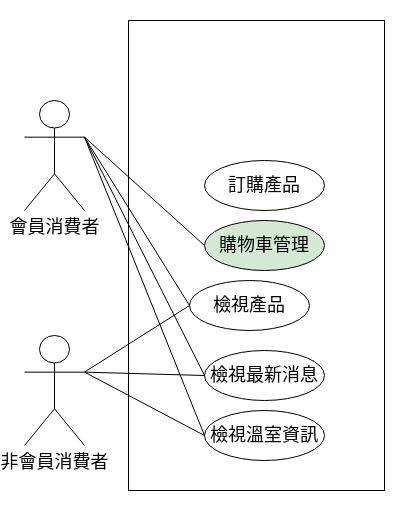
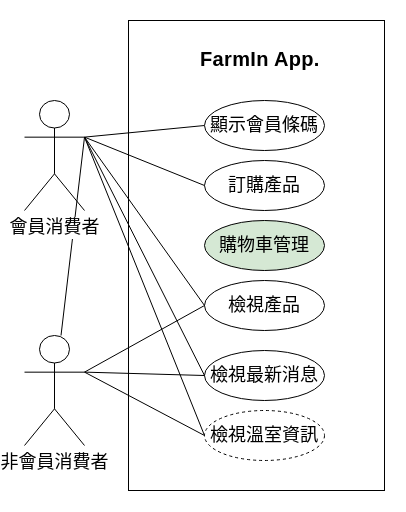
node "FarmIn App.": added
node "顯示會員條碼": added
edge "顯示會員條碼" -- "會員消費者": added
edge "會員消費者" -- "訂購產品": added
edge "會員消費者" -- "購物車管理": now "會員消費者" -- "非會員消費者"
node "檢視產品": moved (250, 306) -> (265, 306)
node "檢視溫室資訊": style solid -> dashed
